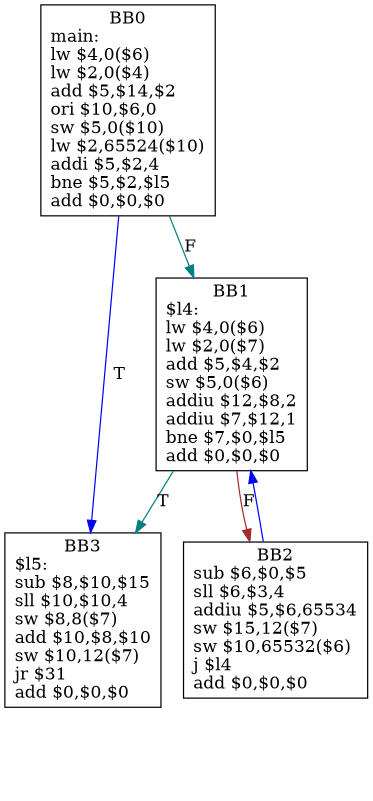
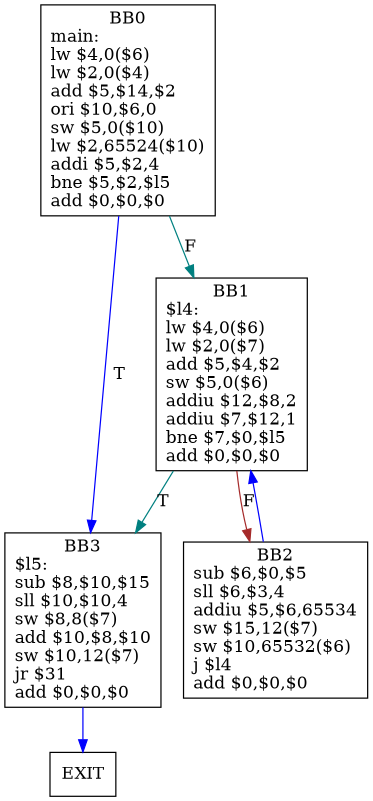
node "EXIT": added
